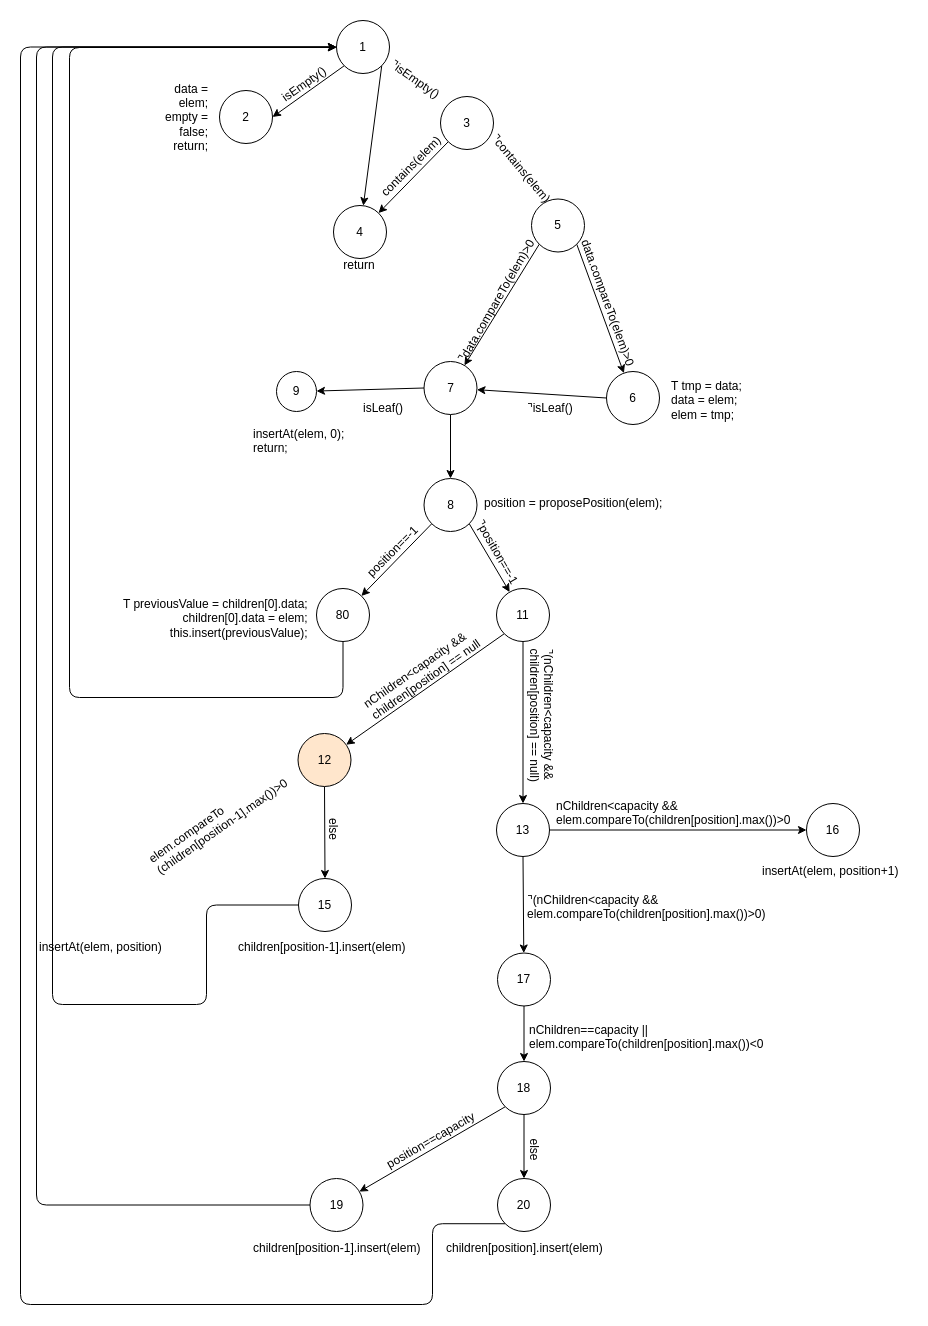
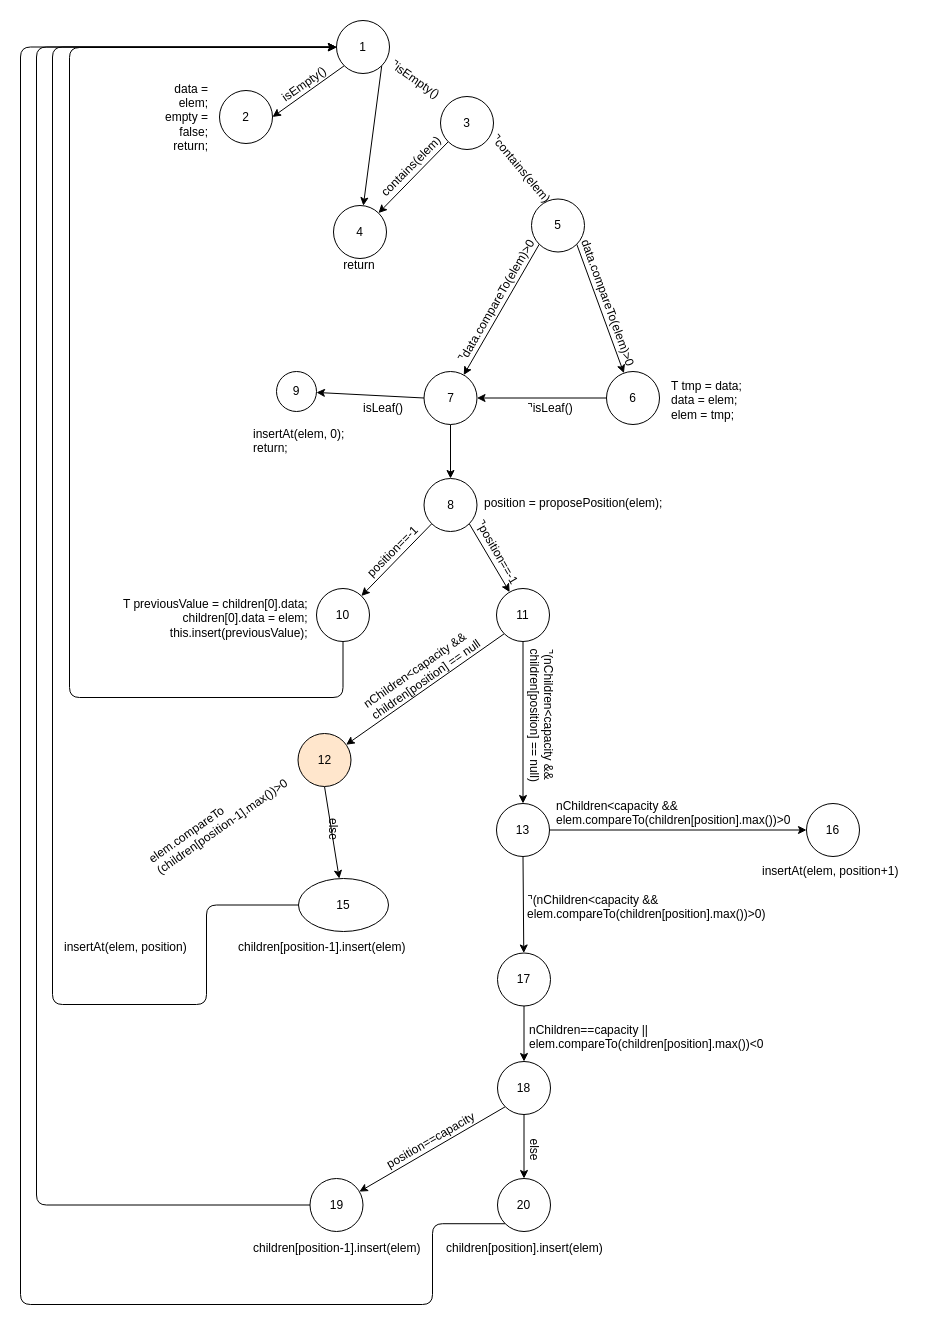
node "7": moved (451, 388) -> (451, 398)
node "80": label "80" -> "10"
node "15": size 53x53 -> 90x53
node "insertAt(elem, position)": moved (104, 945) -> (129, 945)
